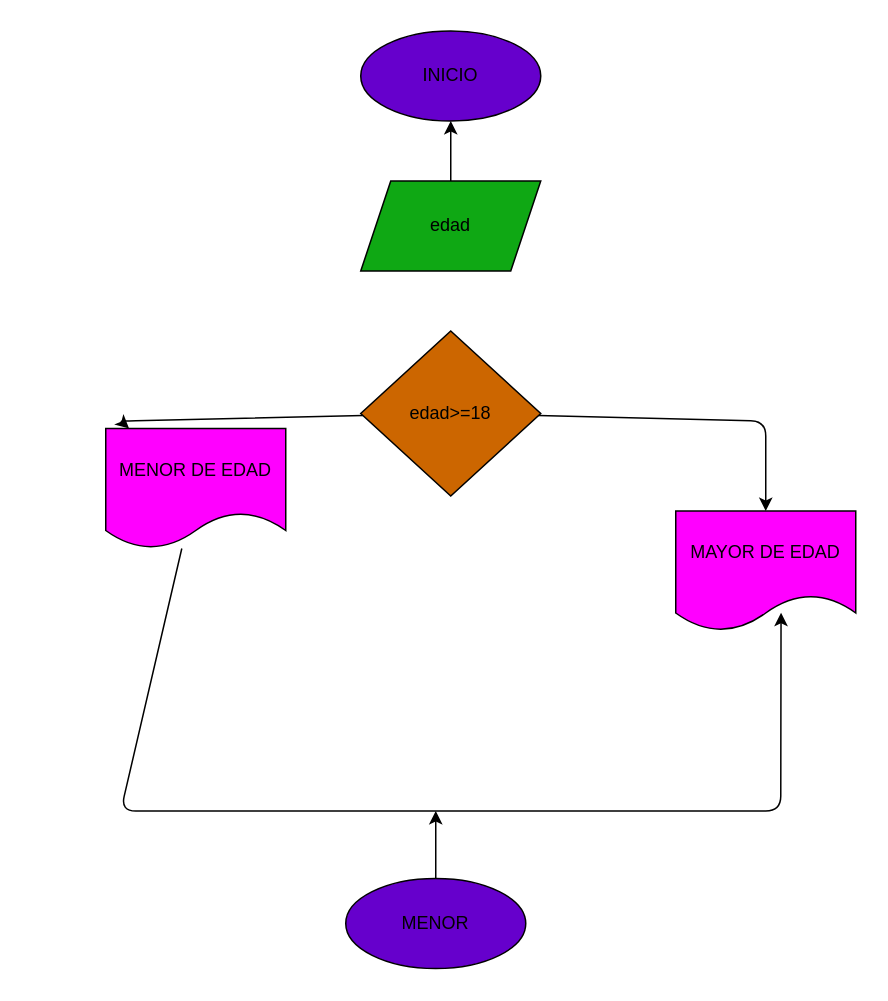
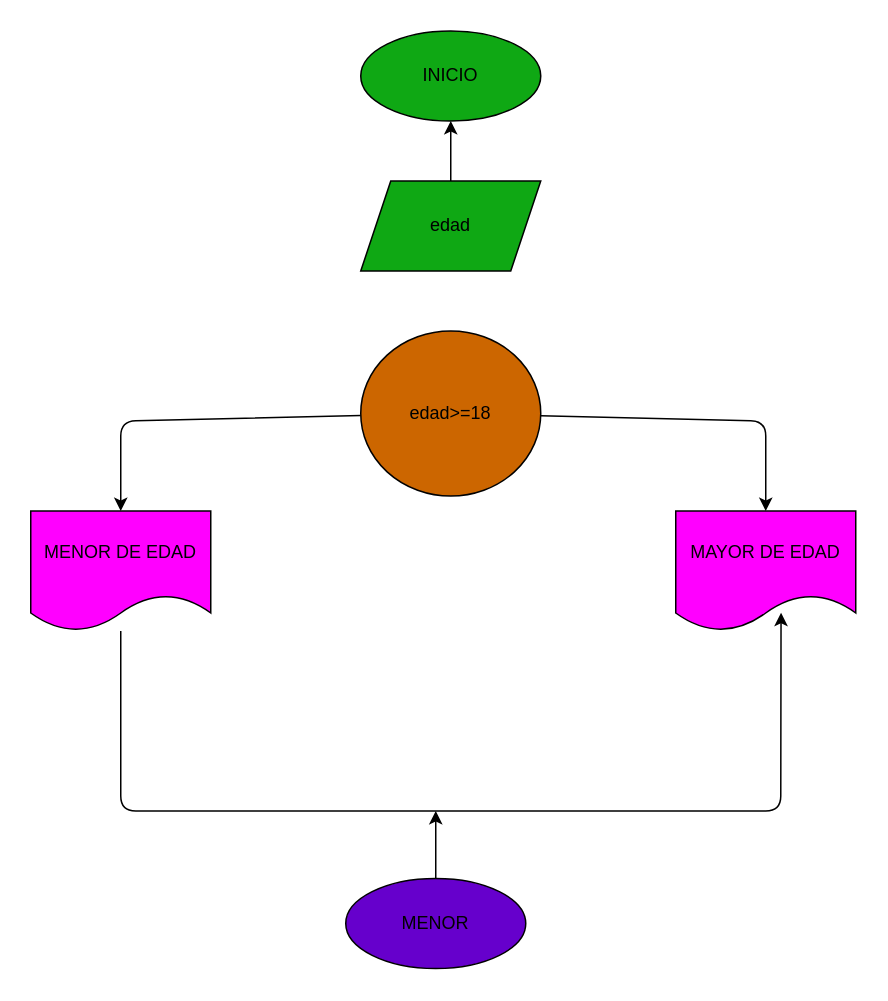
node "INICIO": fillcolor #6600cc -> #0fa814
node "edad>=18": shape diamond -> ellipse
node "MENOR DE EDAD": moved (196, 488) -> (121, 571)
